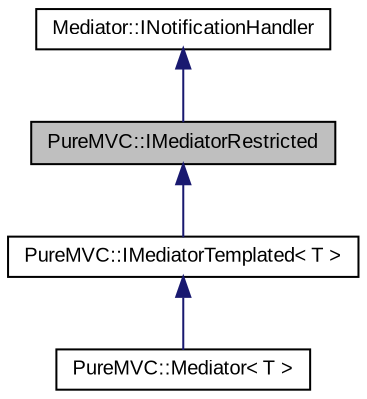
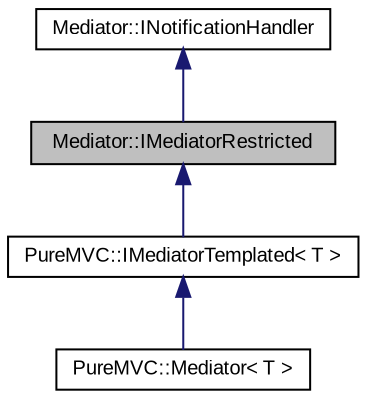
node "PureMVC::IMediatorRestricted": label "PureMVC::IMediatorRestricted" -> "Mediator::IMediatorRestricted"
